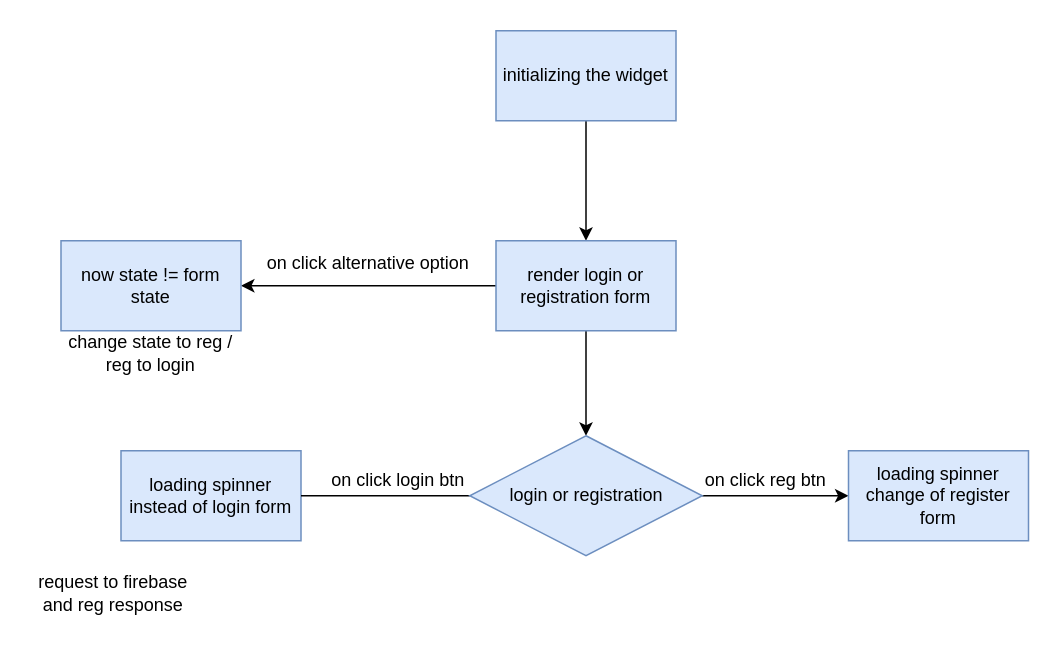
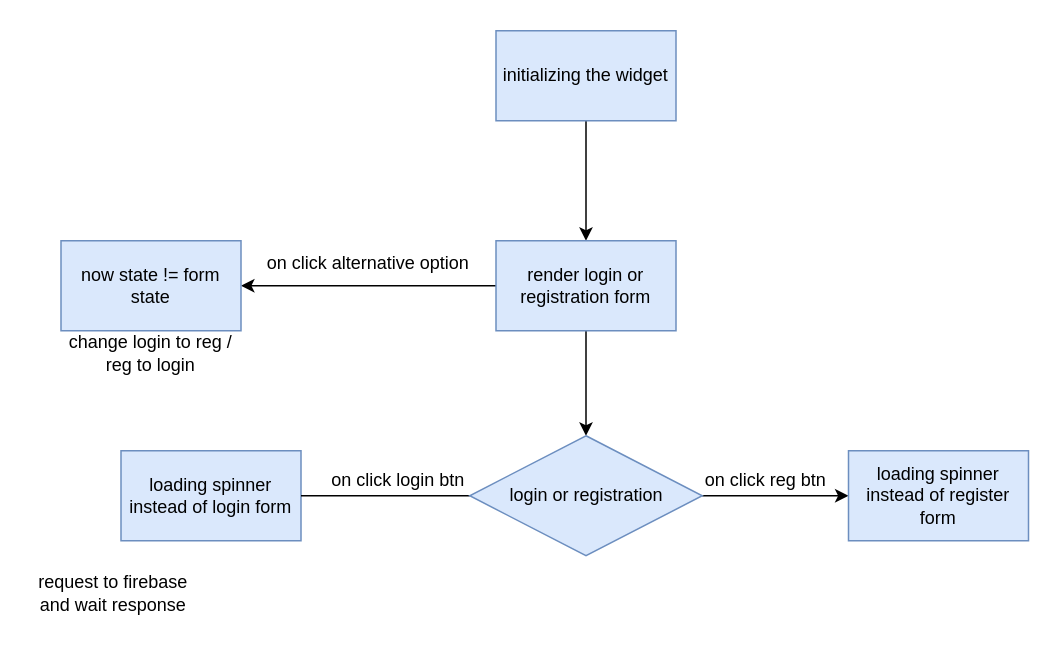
node "change state to reg / reg to login": label "change state to reg / reg to login" -> "change login to reg / reg to login"
node "loading spinner change of register form": label "loading spinner change of register form" -> "loading spinner instead of register form"
node "request to firebase and reg response": label "request to firebase and reg response" -> "request to firebase and wait response"
